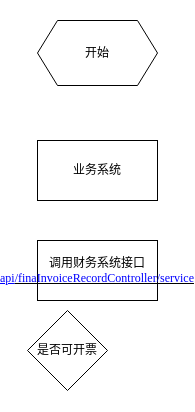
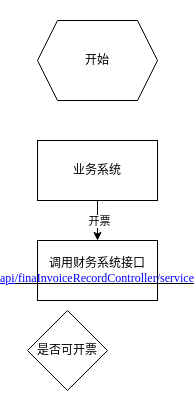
node "开始": size 120x65 -> 120x80
edge "业务系统" -> "调用财务系统接口api/finaInvoiceRecordController/service": added, label "开票"
